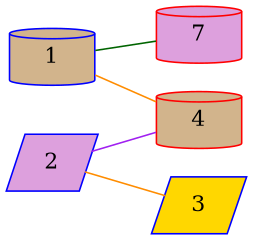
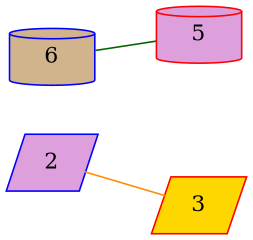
node "7": label "7" -> "5"
node "1": label "1" -> "6"
node "4": removed
node "3": color blue -> red
